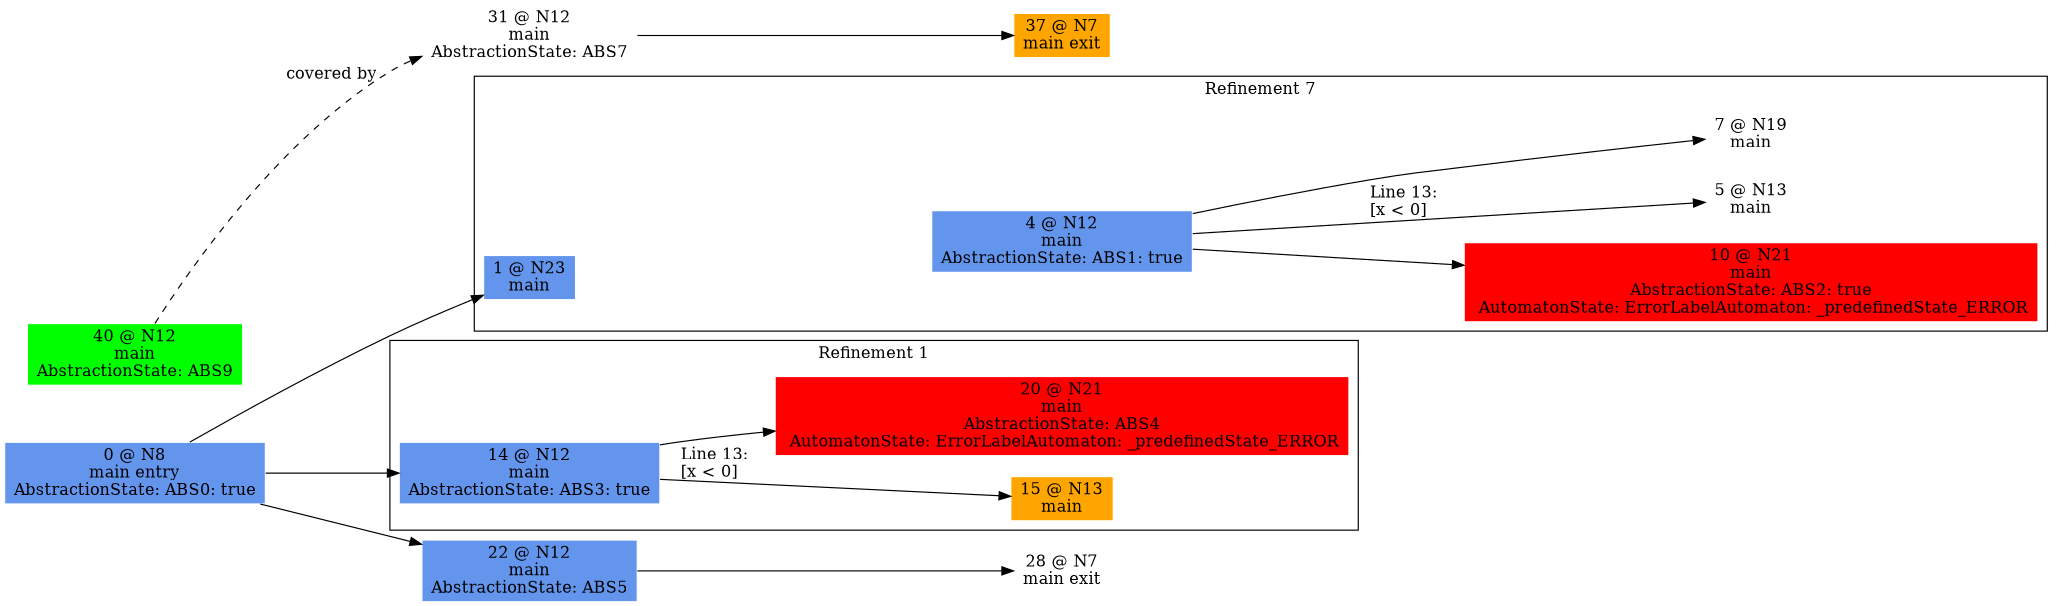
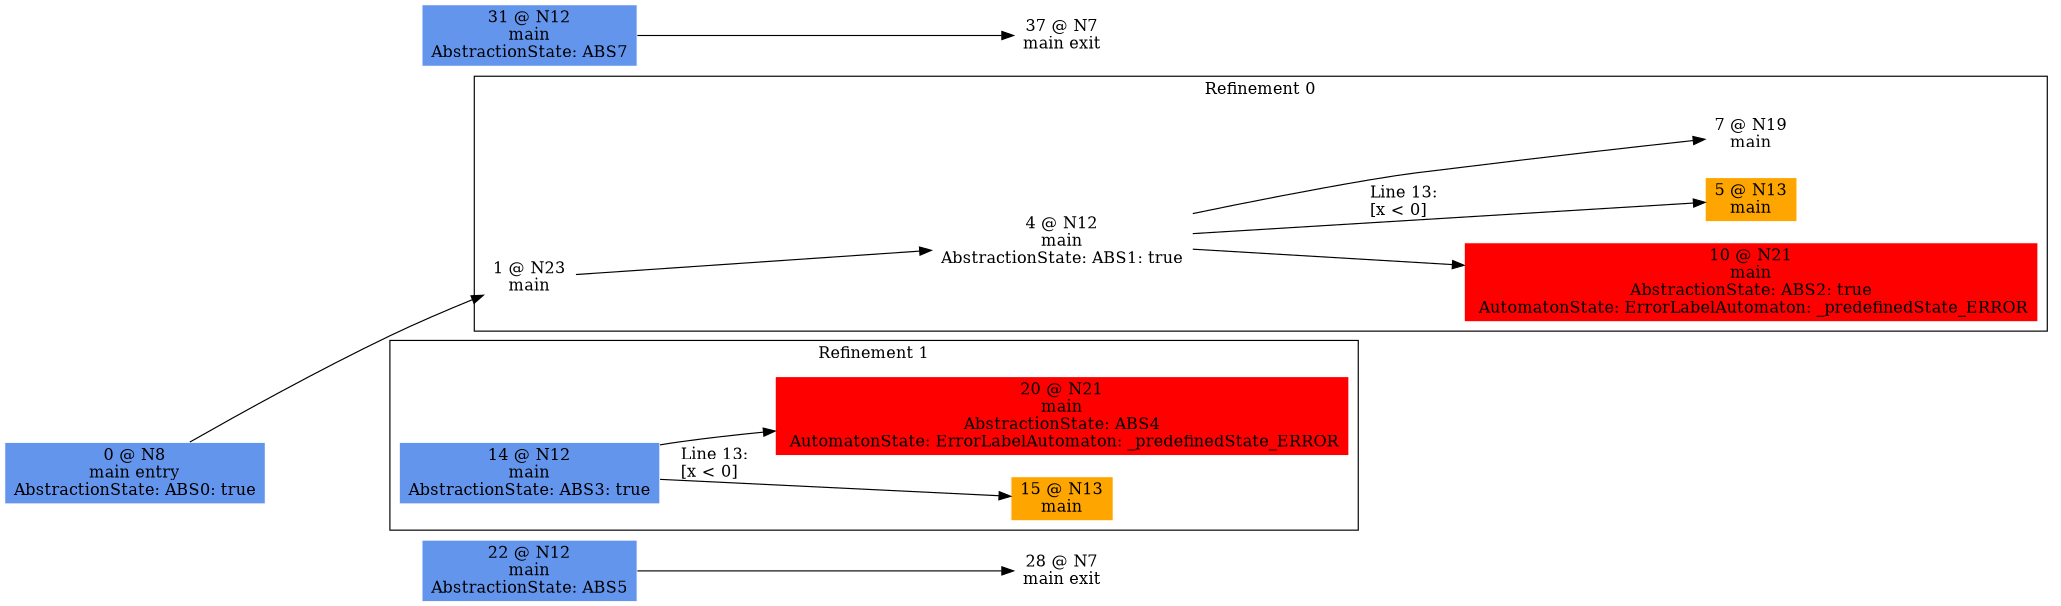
node "31 @ N12 main AbstractionState: ABS7": fillcolor white -> cornflowerblue
node "37 @ N7 main exit": fillcolor orange -> white
cluster "Refinement 7": label "Refinement 7" -> "Refinement 0"
node "5 @ N13 main": fillcolor white -> orange
node "4 @ N12 main AbstractionState: ABS1: true": fillcolor cornflowerblue -> white
edge "1 @ N23 main" -> "4 @ N12 main AbstractionState: ABS1: true": added
node "1 @ N23 main": fillcolor cornflowerblue -> white
node "40 @ N12 main AbstractionState: ABS9": removed
edge "0 @ N8 main entry AbstractionState: ABS0: true" -> "14 @ N12 main AbstractionState: ABS3: true": removed
edge "0 @ N8 main entry AbstractionState: ABS0: true" -> "22 @ N12 main AbstractionState: ABS5": removed
